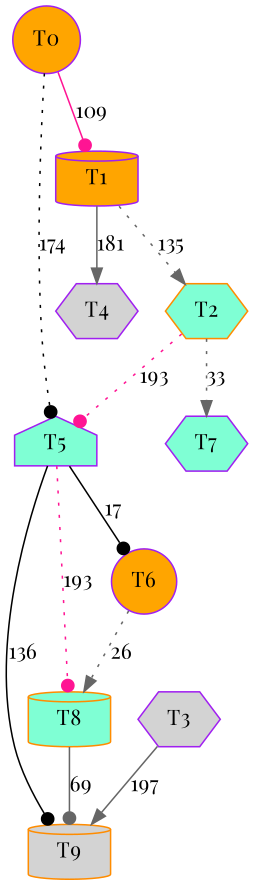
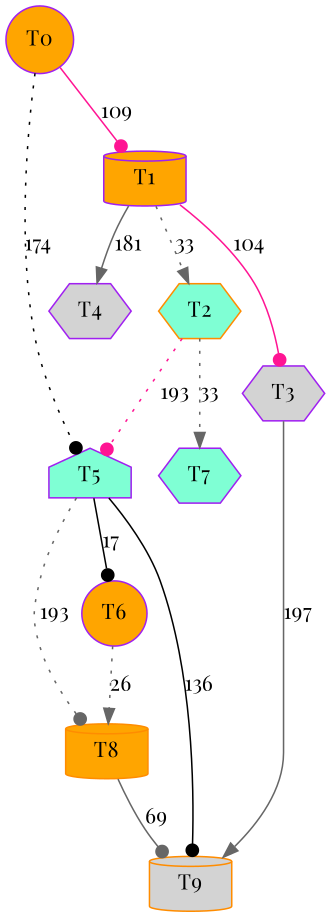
edge "T1" -> "T2": label "135" -> "33"
edge "T1" -> "T3": added, label "104"
edge "T5" -> "T8": color deeppink -> gray40
node "T8": fillcolor aquamarine -> orange
